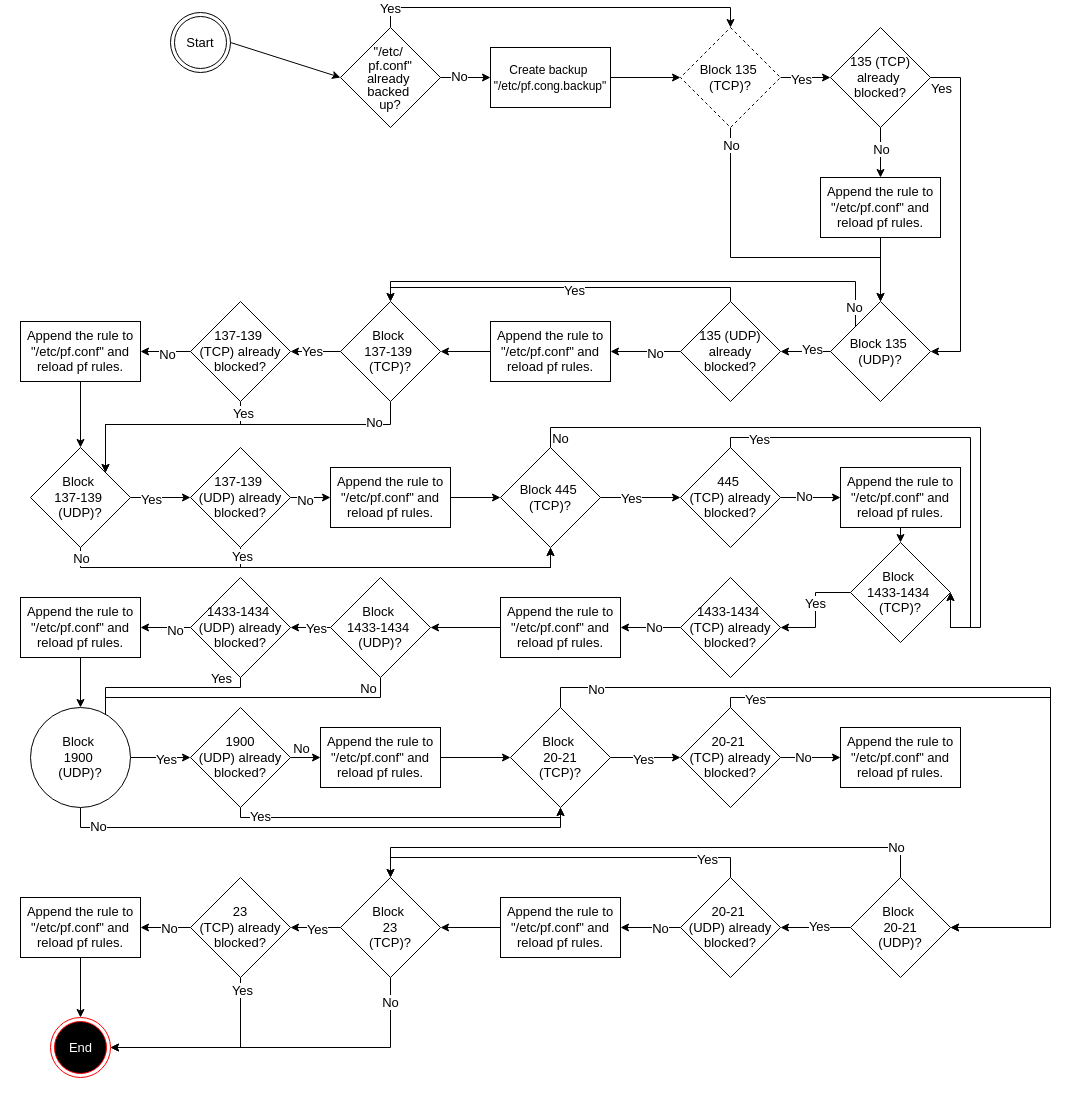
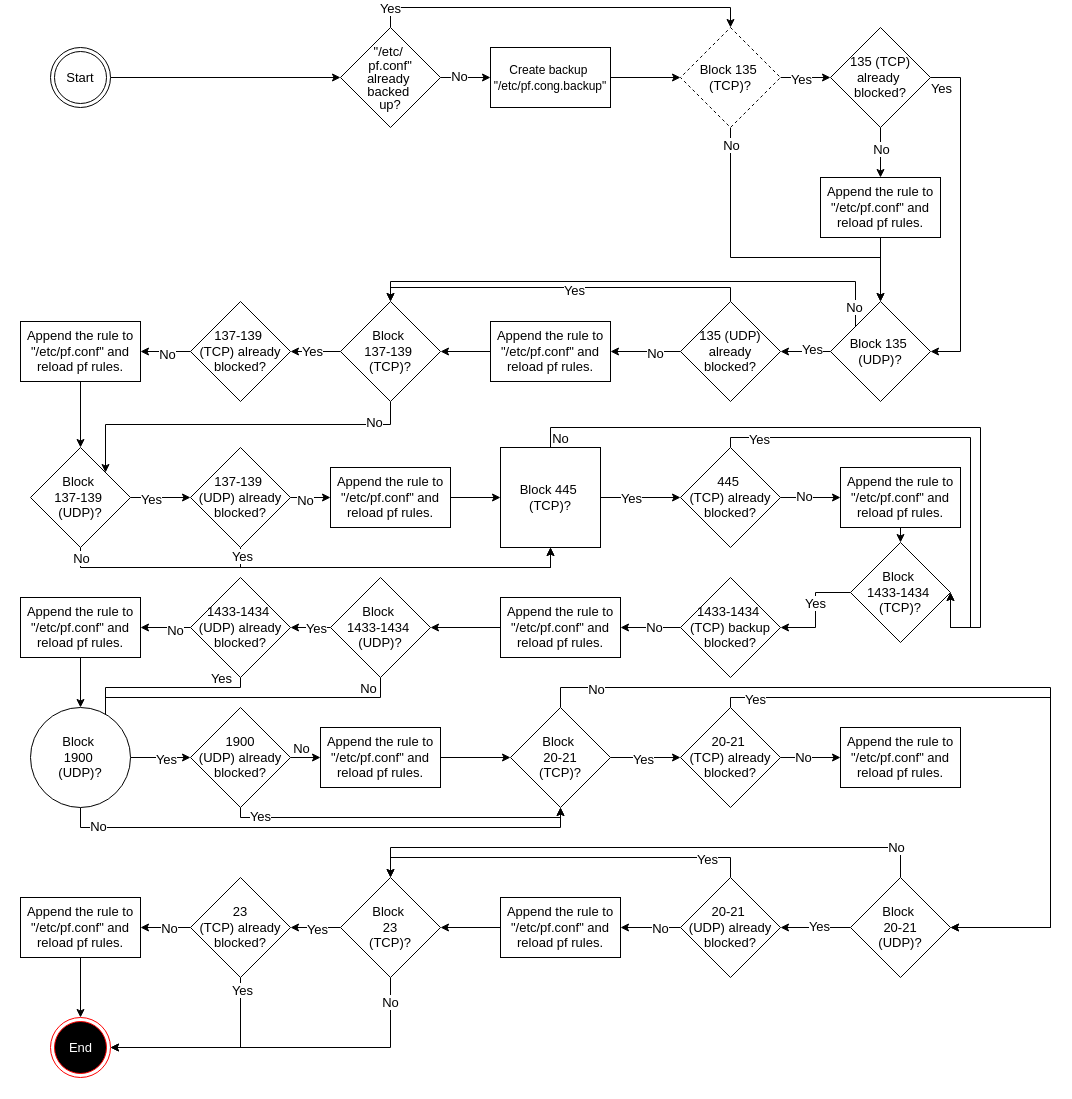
node "Start": moved (201, 43) -> (81, 78)
edge "137-139 (TCP) already blocked?" -> "Block 137-139 (UDP)?": removed, label "Yes"
node "Block 445 (TCP)?": shape diamond -> rectangle
node "1433-1434 (TCP) already blocked?": label "1433-1434 (TCP) already blocked?" -> "1433-1434 (TCP) backup blocked?"
